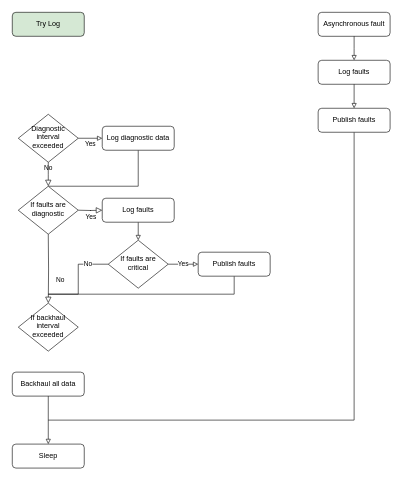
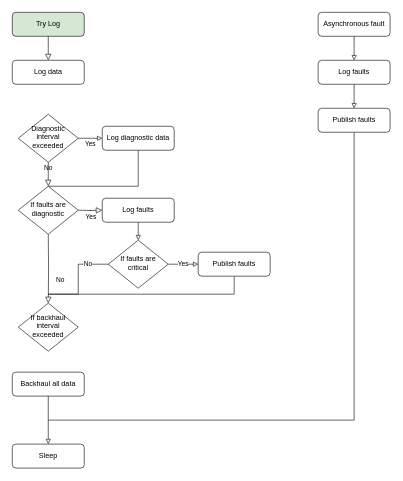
edge "Try Log" -> "Log data": added
node "Log data": added
